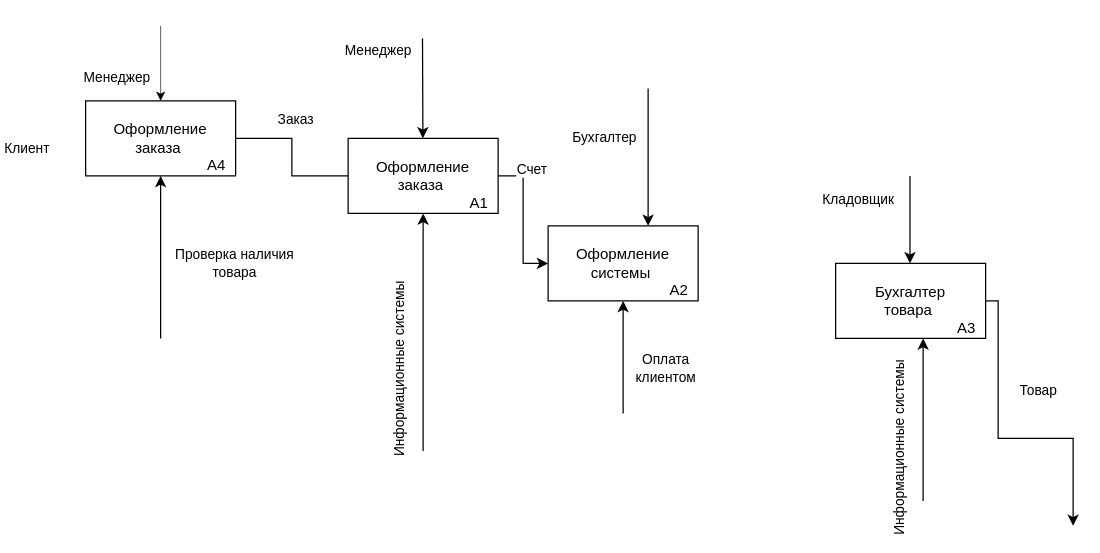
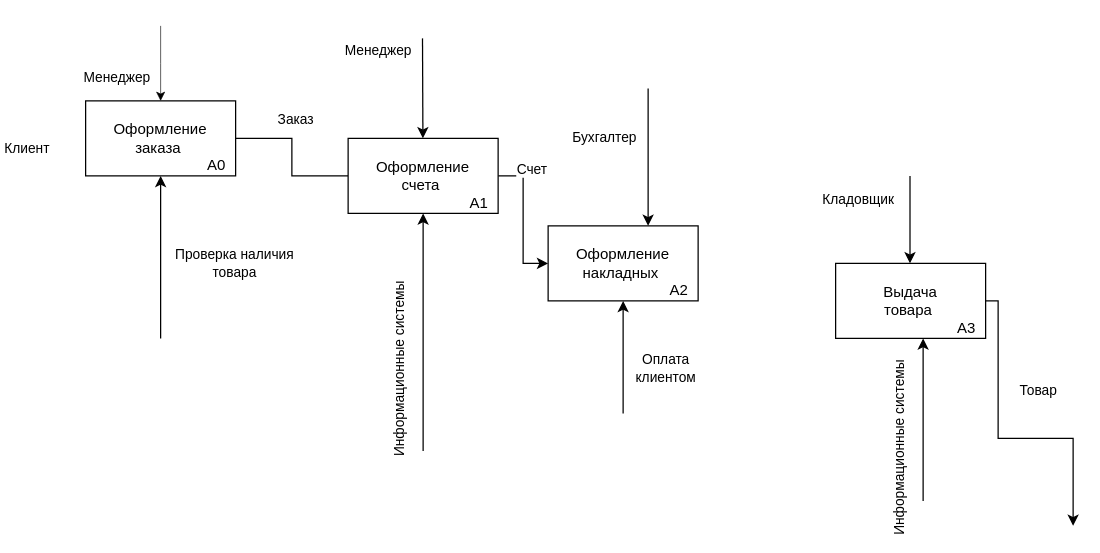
node "Оформление заказа А4": label "Оформление заказа А4" -> "Оформление заказа А0"
node "Оформление заказа А1": label "Оформление заказа А1" -> "Оформление счета А1"
node "Оформление системы А2": label "Оформление системы А2" -> "Оформление накладных А2"
node "Бухгалтер товара А3": label "Бухгалтер товара А3" -> "Выдача товара А3"
